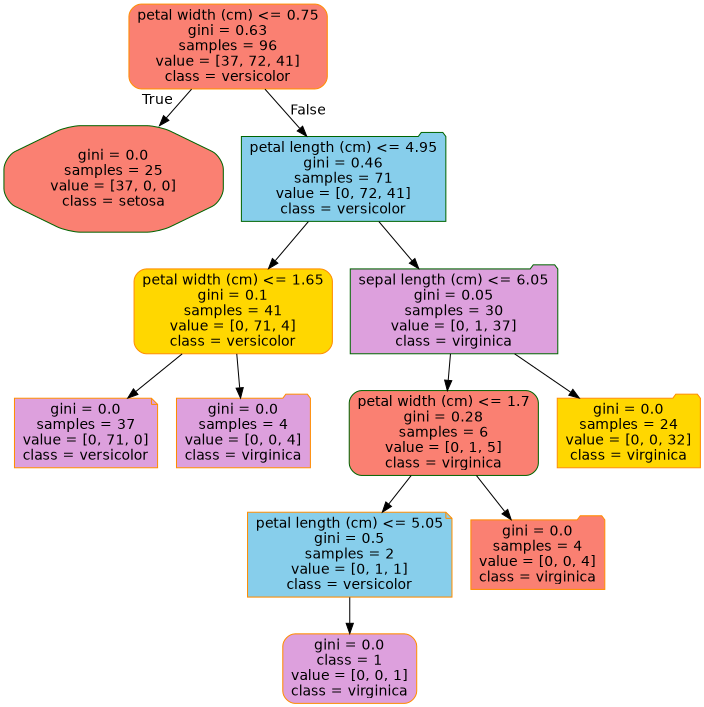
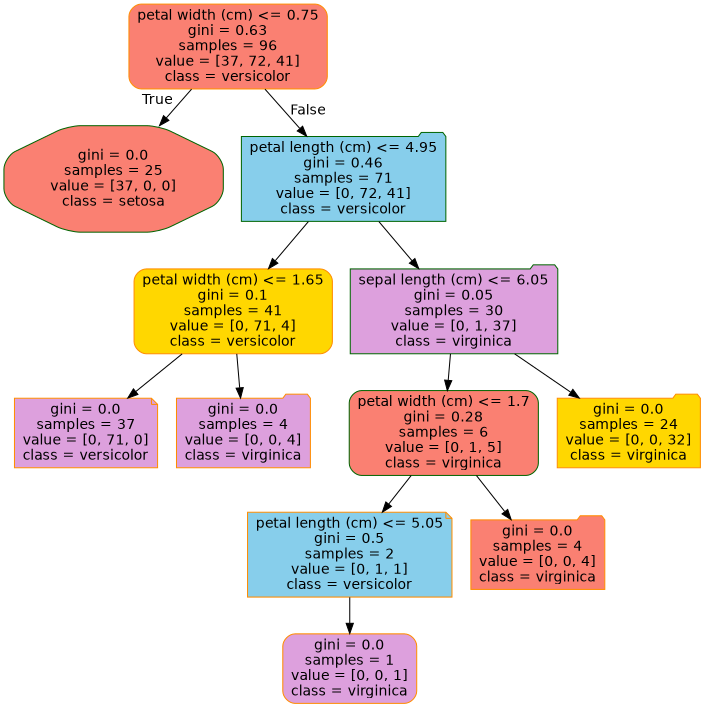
node "gini = 0.0 class = 1 value = [0, 0, 1] class = virginica": label "gini = 0.0 class = 1 value = [0, 0, 1] class = virginica" -> "gini = 0.0 samples = 1 value = [0, 0, 1] class = virginica"
